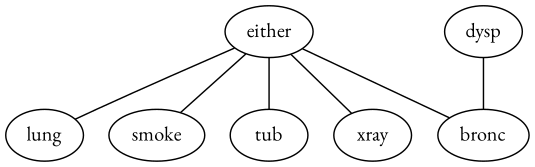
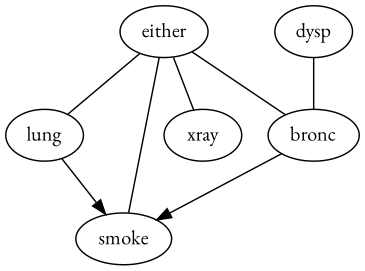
node "tub": removed
edge "lung" -> "smoke": added
edge "bronc" -> "smoke": added
